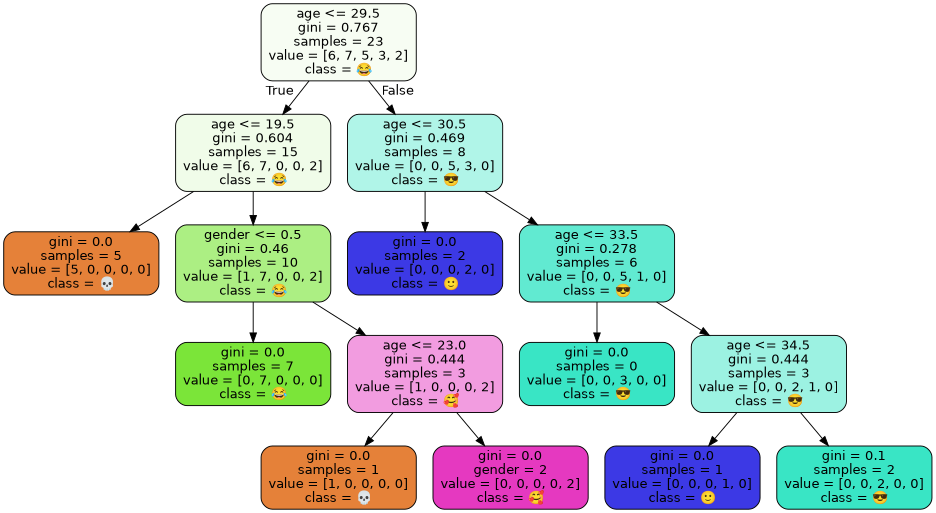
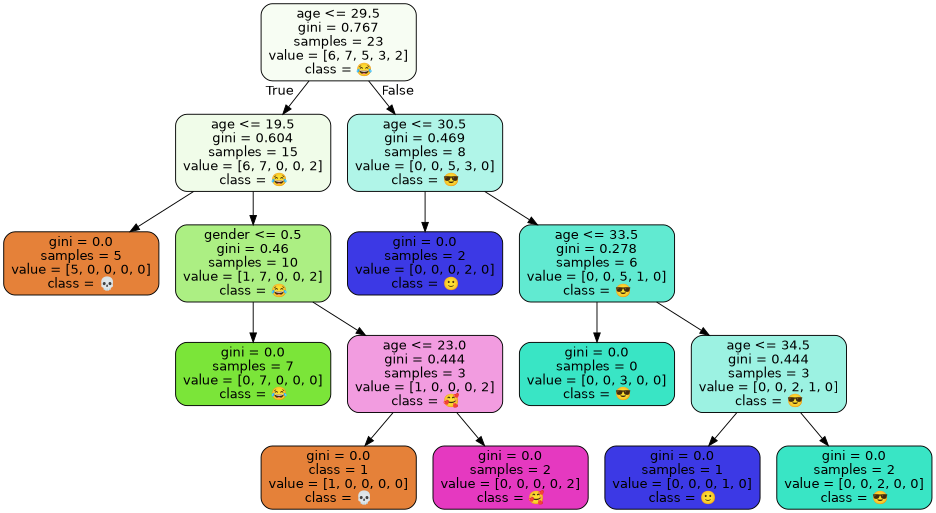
node "gini = 0.0 samples = 1 value = [1, 0, 0, 0, 0] class = 💀": label "gini = 0.0 samples = 1 value = [1, 0, 0, 0, 0] class = 💀" -> "gini = 0.0 class = 1 value = [1, 0, 0, 0, 0] class = 💀"
node "gini = 0.0 gender = 2 value = [0, 0, 0, 0, 2] class = 🥰": label "gini = 0.0 gender = 2 value = [0, 0, 0, 0, 2] class = 🥰" -> "gini = 0.0 samples = 2 value = [0, 0, 0, 0, 2] class = 🥰"
node "gini = 0.1 samples = 2 value = [0, 0, 2, 0, 0] class = 😎": label "gini = 0.1 samples = 2 value = [0, 0, 2, 0, 0] class = 😎" -> "gini = 0.0 samples = 2 value = [0, 0, 2, 0, 0] class = 😎"
